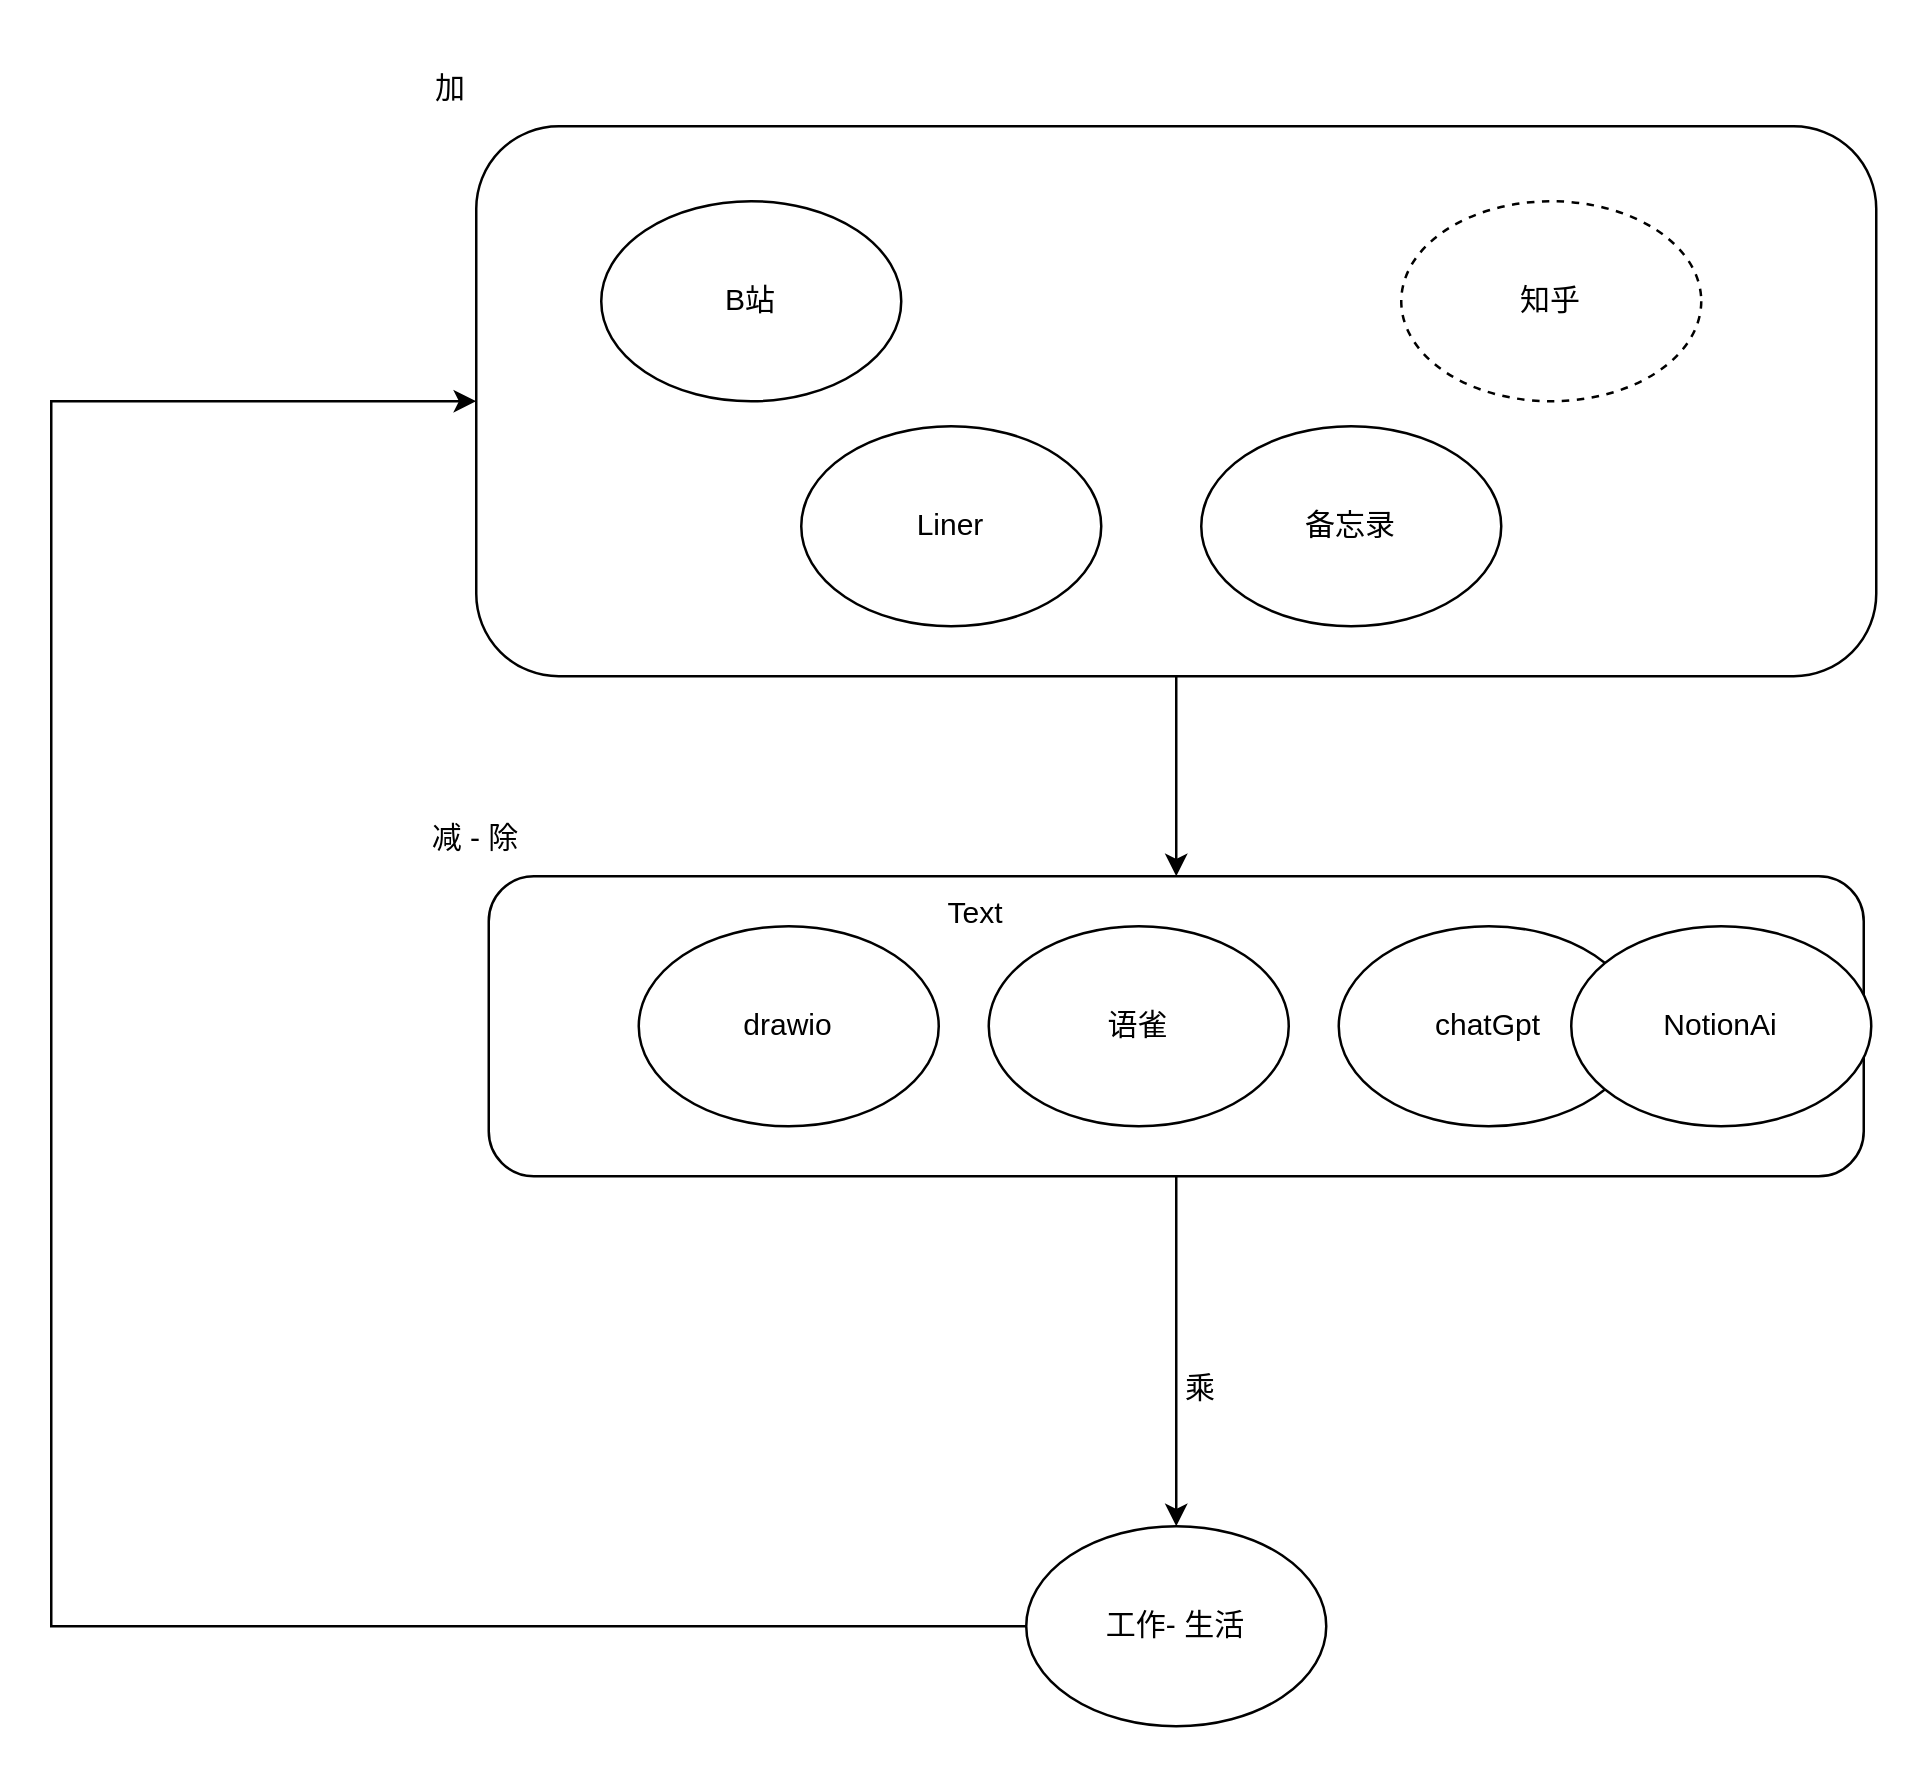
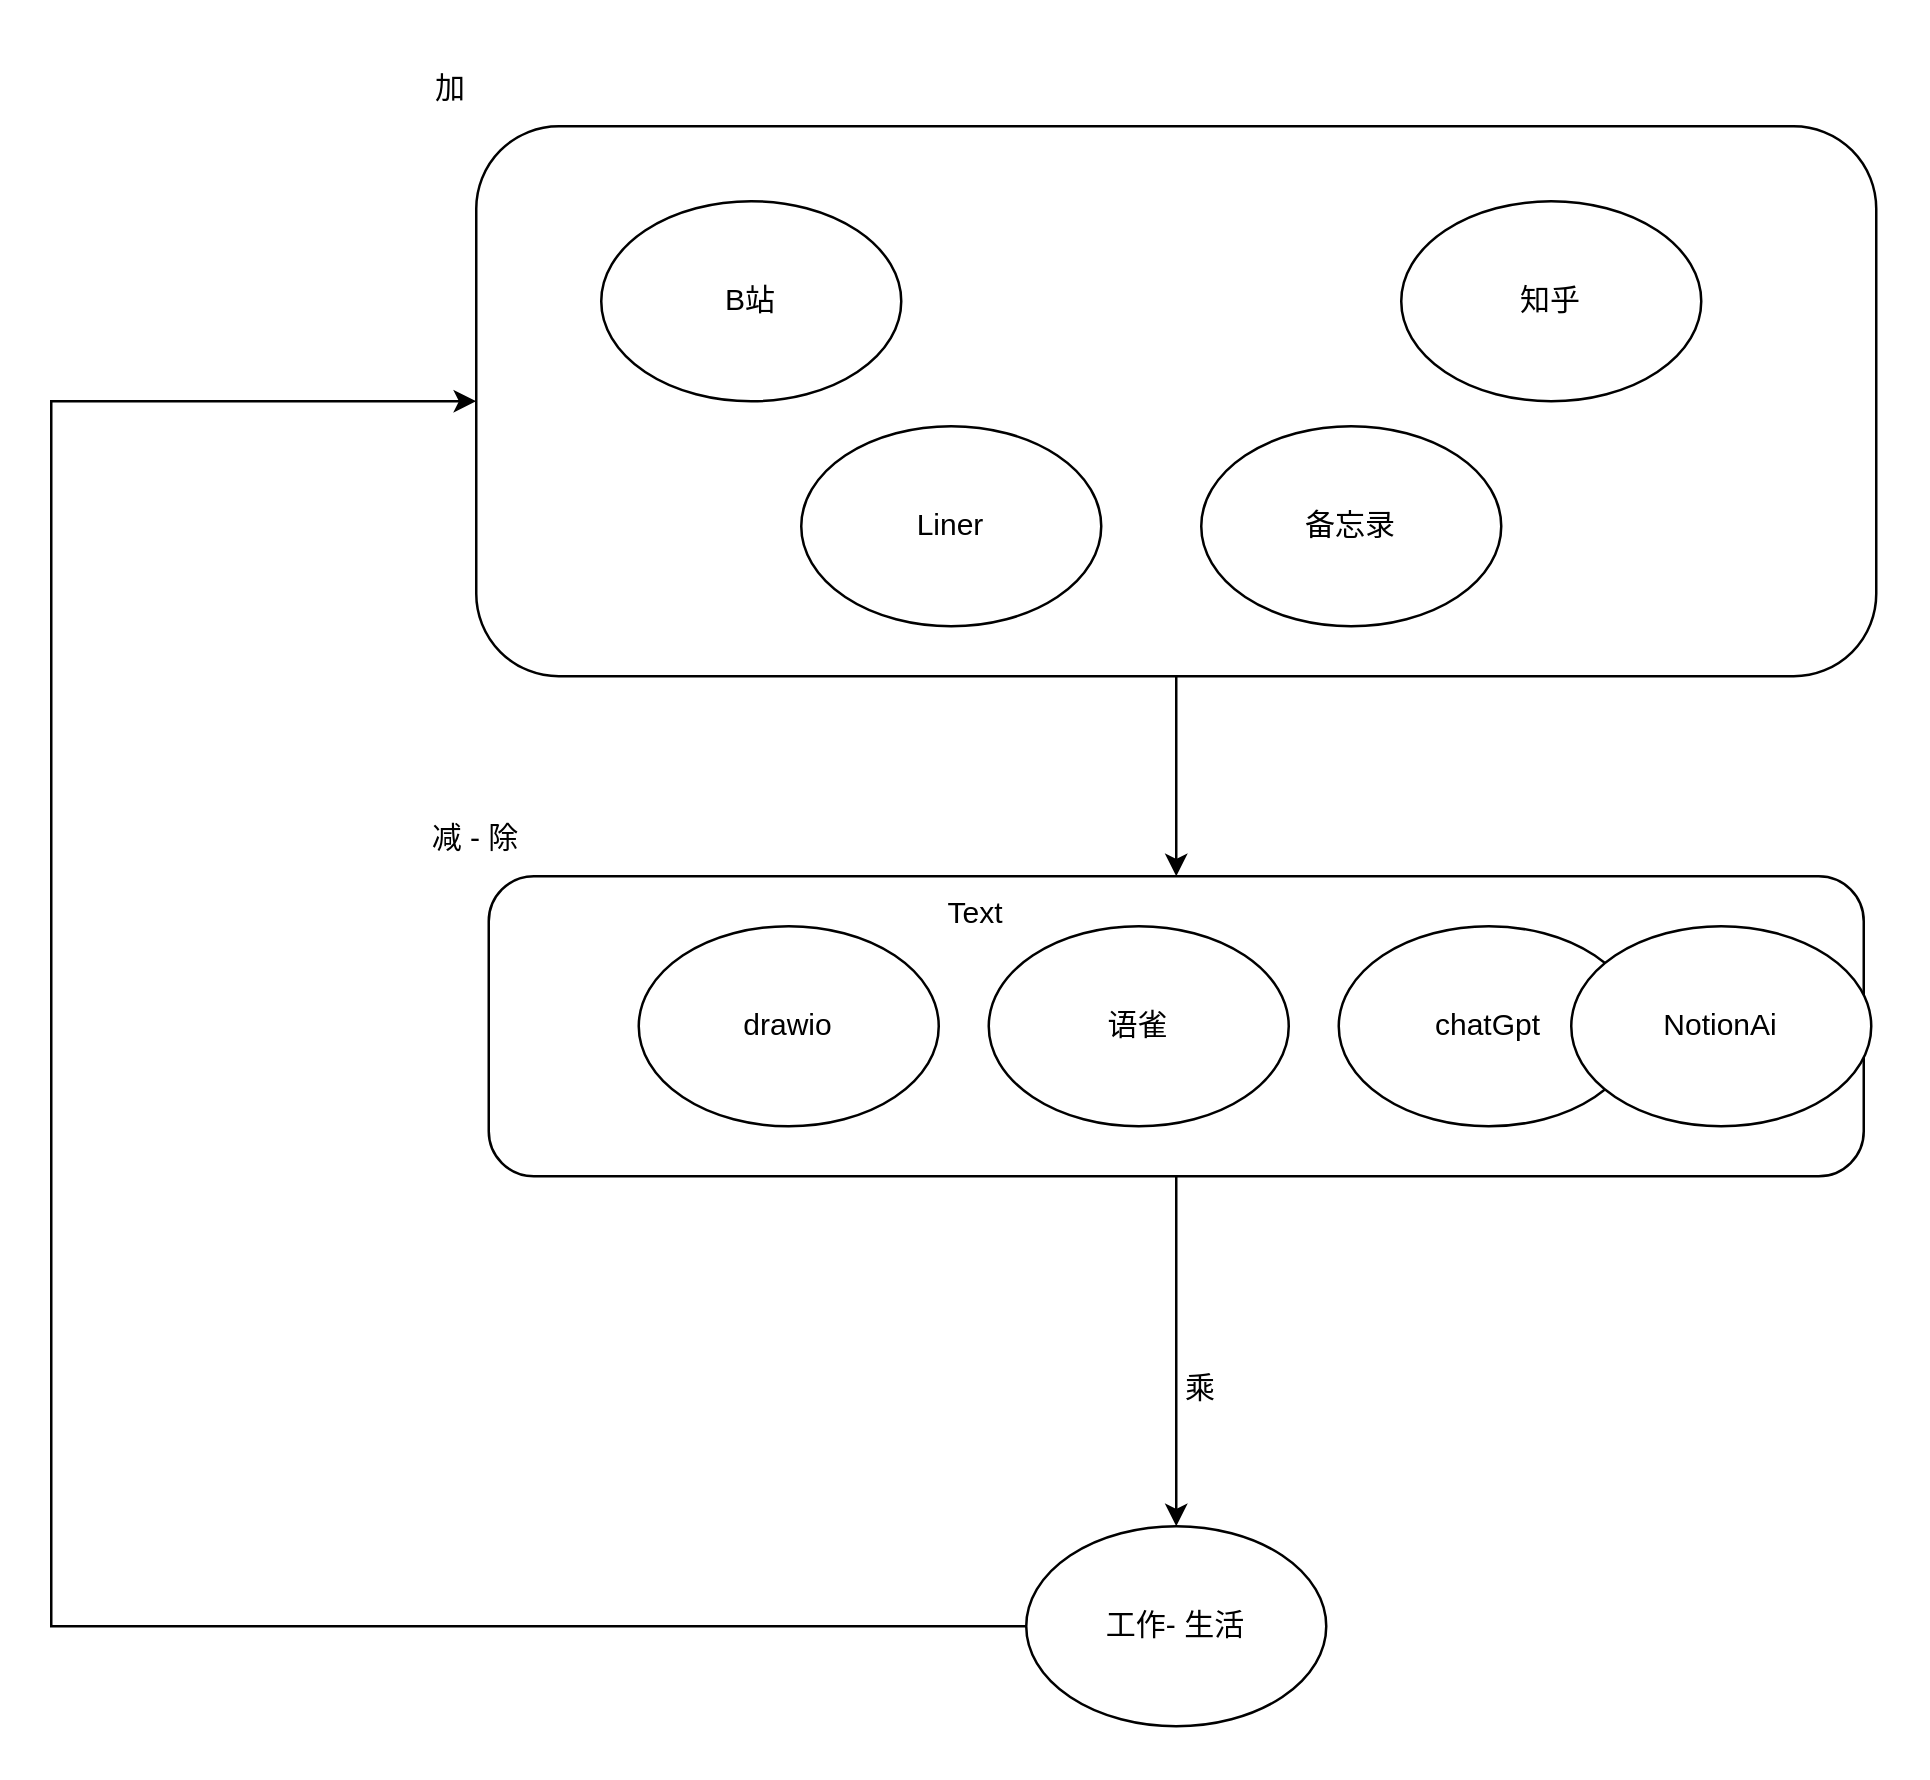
node "知乎": style dashed -> solid
